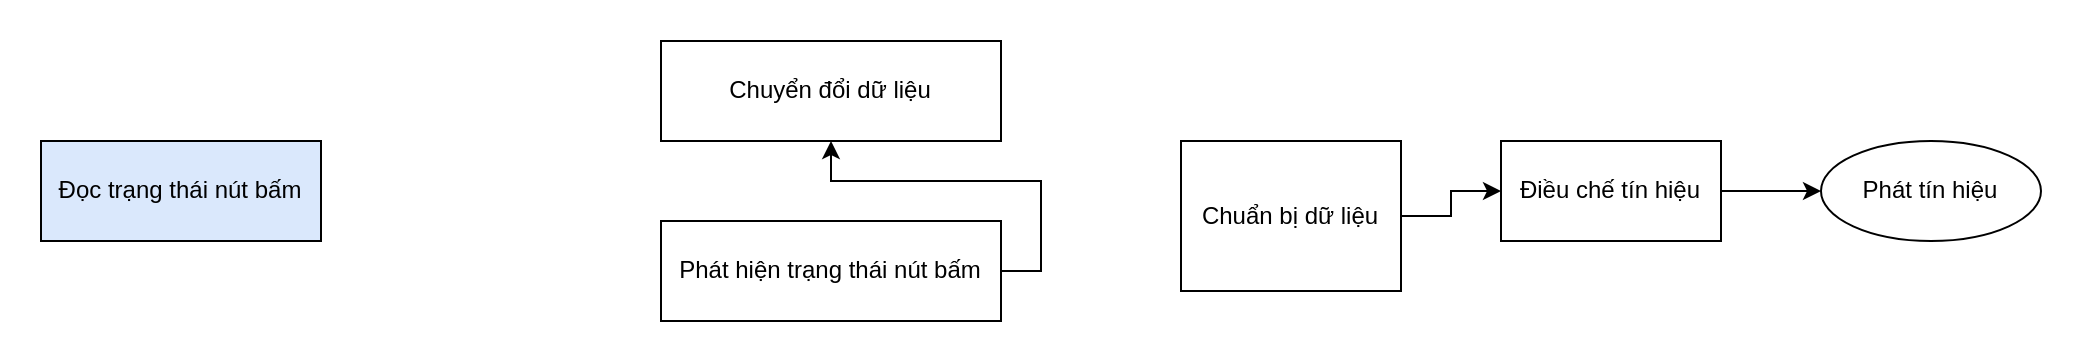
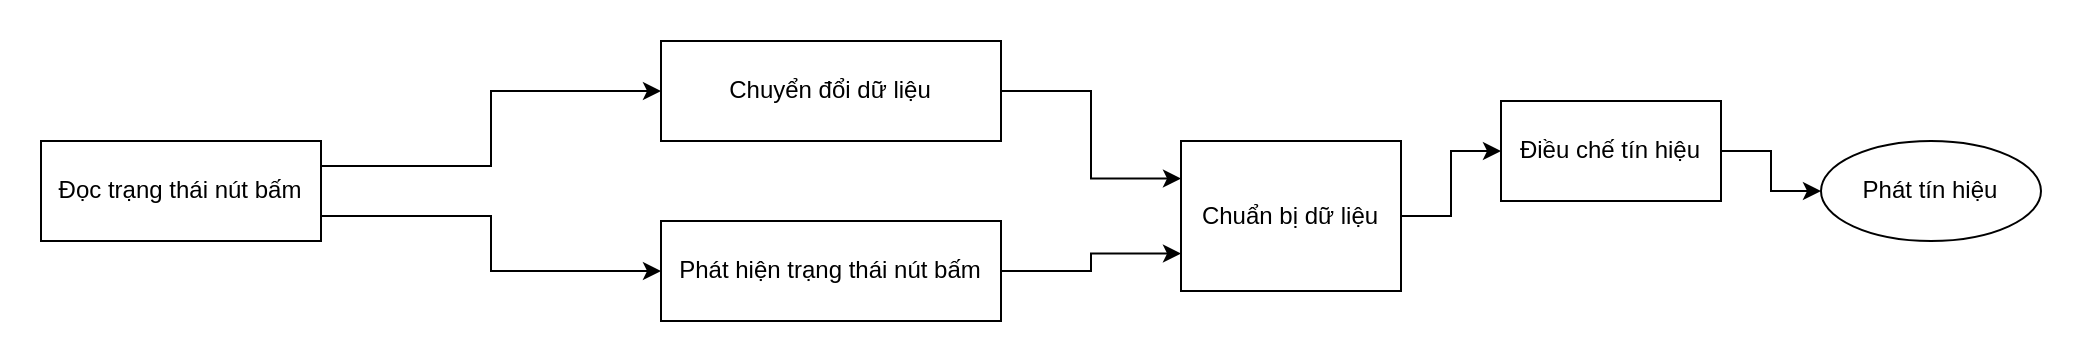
edge "Chuyển đổi dữ liệu" -> "Chuẩn bị dữ liệu": added
edge "Đọc trạng thái nút bấm" -> "Chuyển đổi dữ liệu": added
edge "Phát hiện trạng thái nút bấm" -> "Chuyển đổi dữ liệu": now "Phát hiện trạng thái nút bấm" -> "Chuẩn bị dữ liệu"
node "Đọc trạng thái nút bấm": fillcolor #dae8fc -> #ffffff
node "Điều chế tín hiệu": moved (1611, 191) -> (1611, 151)
edge "Đọc trạng thái nút bấm" -> "Phát hiện trạng thái nút bấm": added
